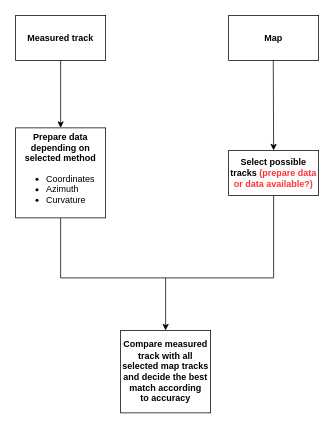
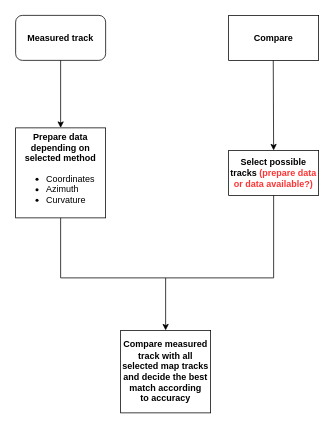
node "Measured track": shape rectangle -> rounded rectangle
node "Map": label "Map" -> "Compare"
